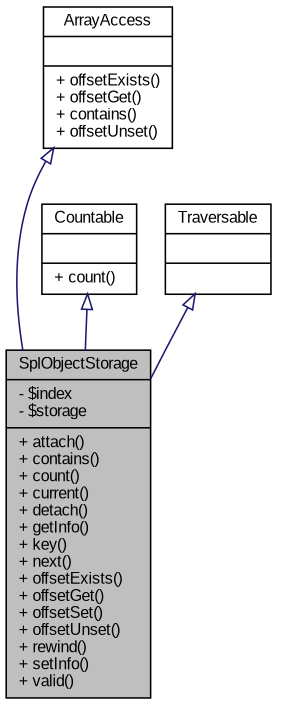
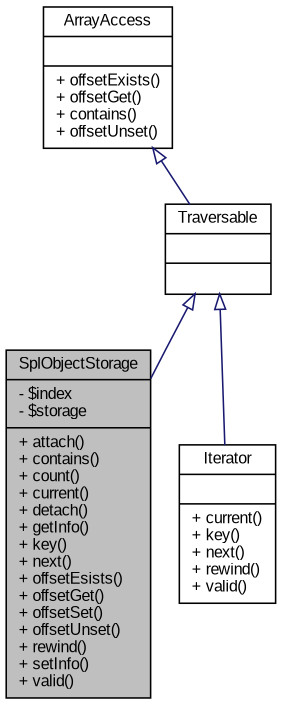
node "Countable": removed
edge "SplObjectStorage" -> "ArrayAccess": now "Traversable" -> "ArrayAccess"
node "Iterator": added
node "SplObjectStorage": text "+ offsetExists()" -> "+ offsetEsists()"
